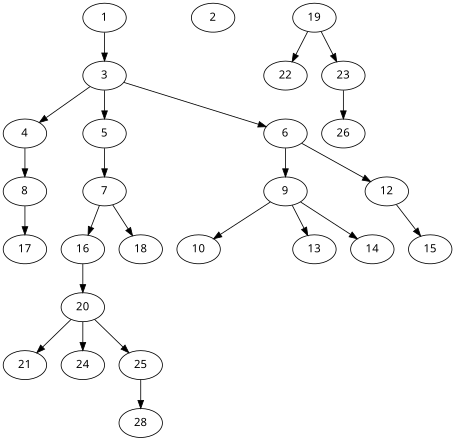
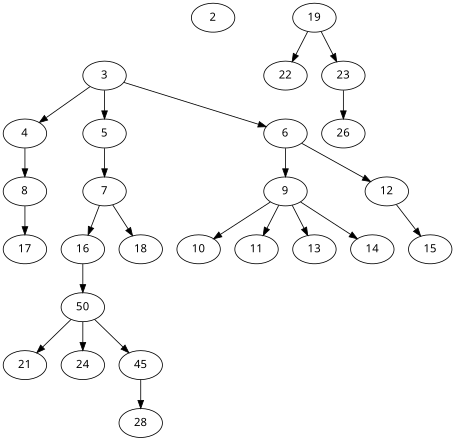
node "1": removed
node "11": added
node "20": label "20" -> "50"
node "25": label "25" -> "45"
